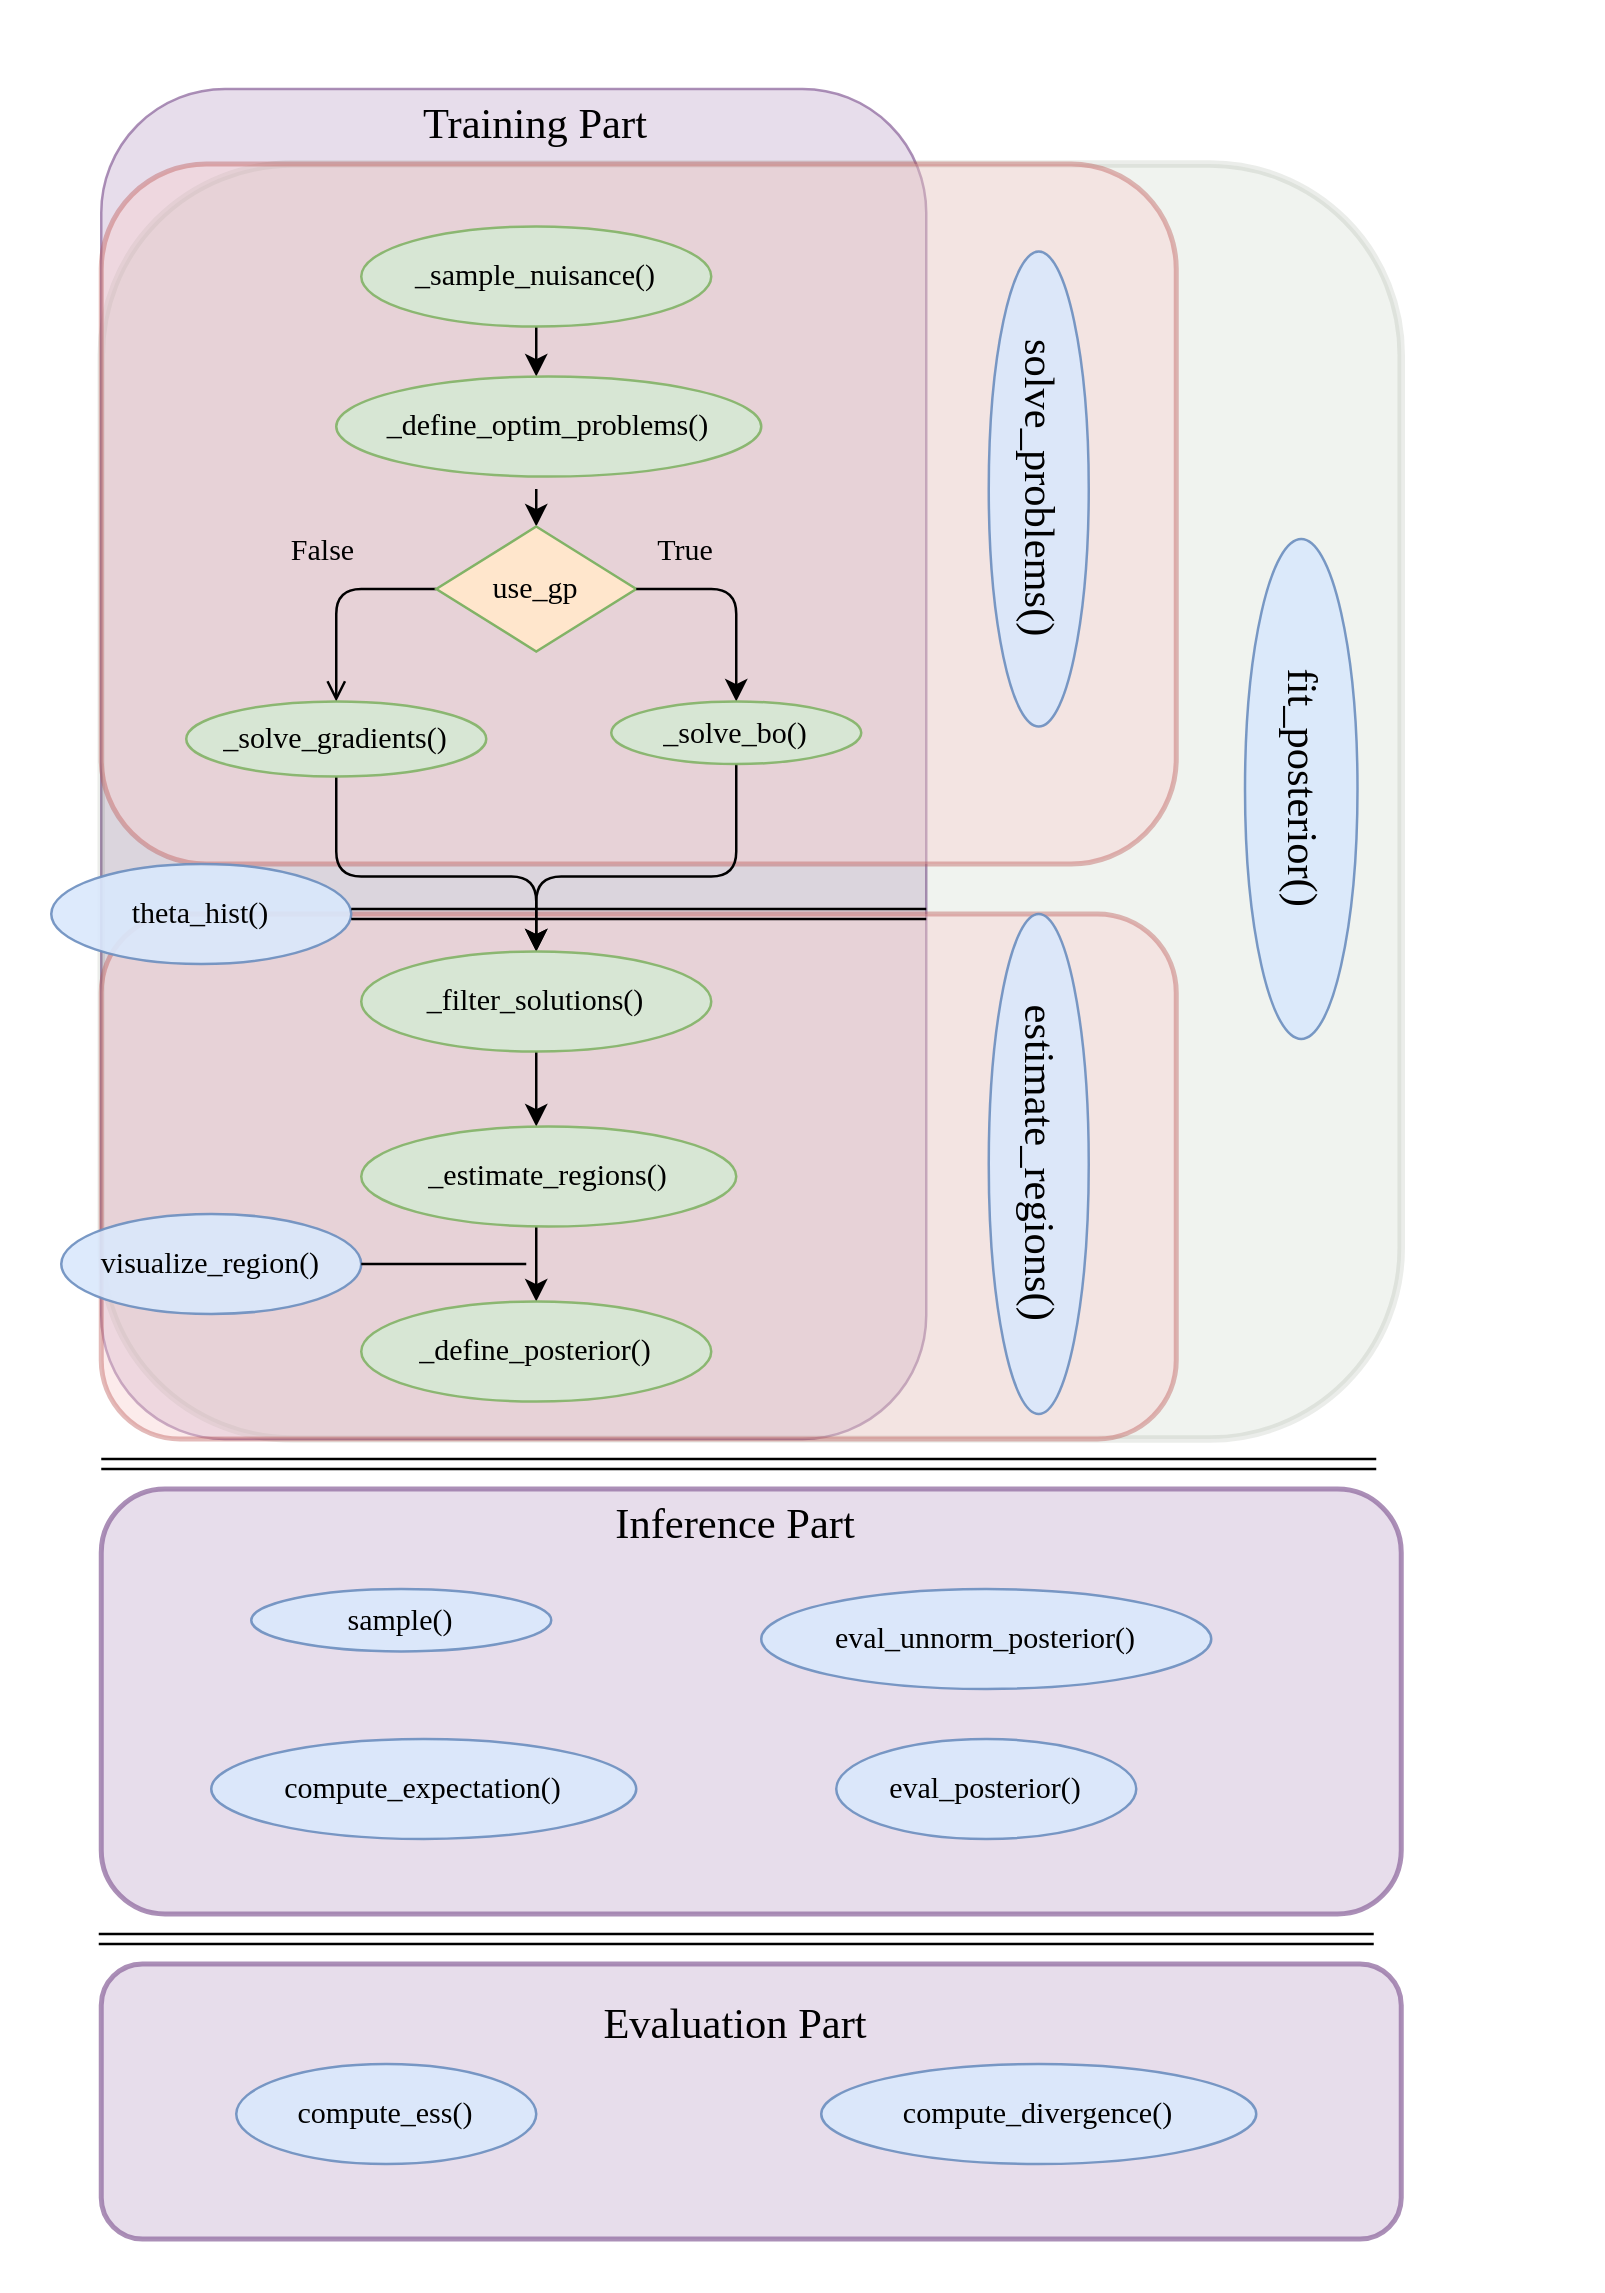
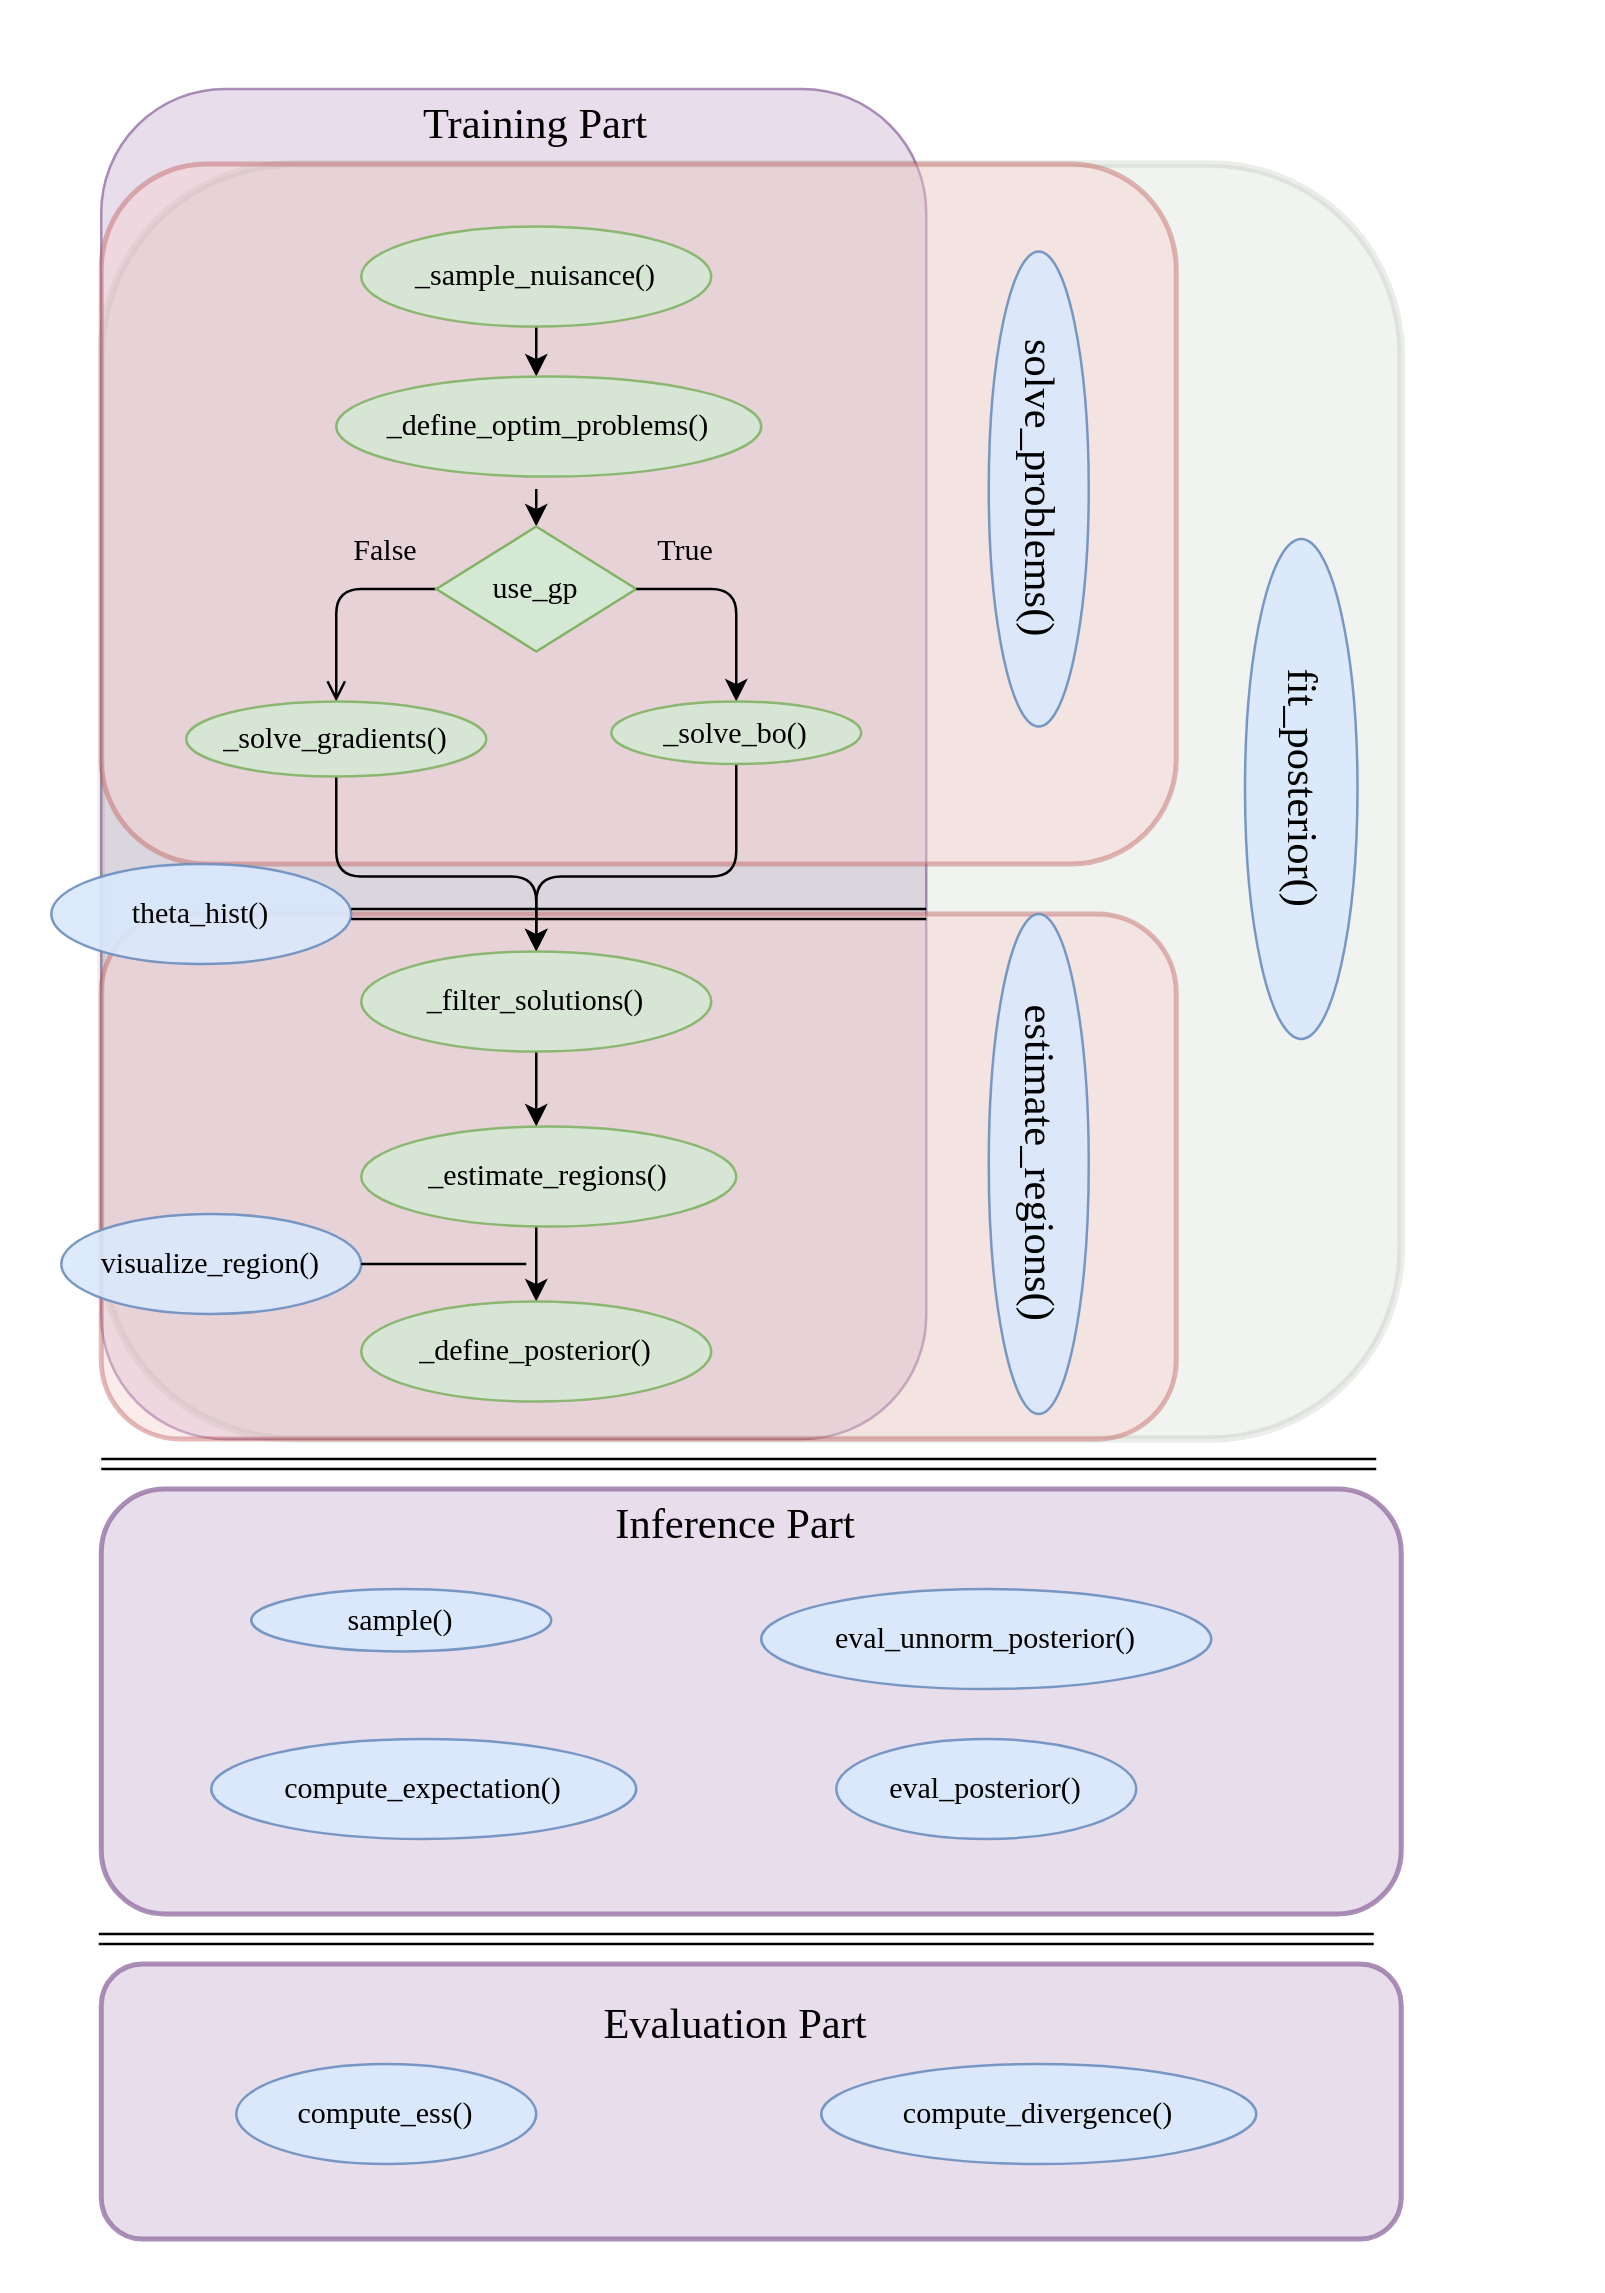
node "False": moved (324, 551) -> (386, 551)
node "use_gp": fillcolor #ffe6cc -> #d5e8d4
